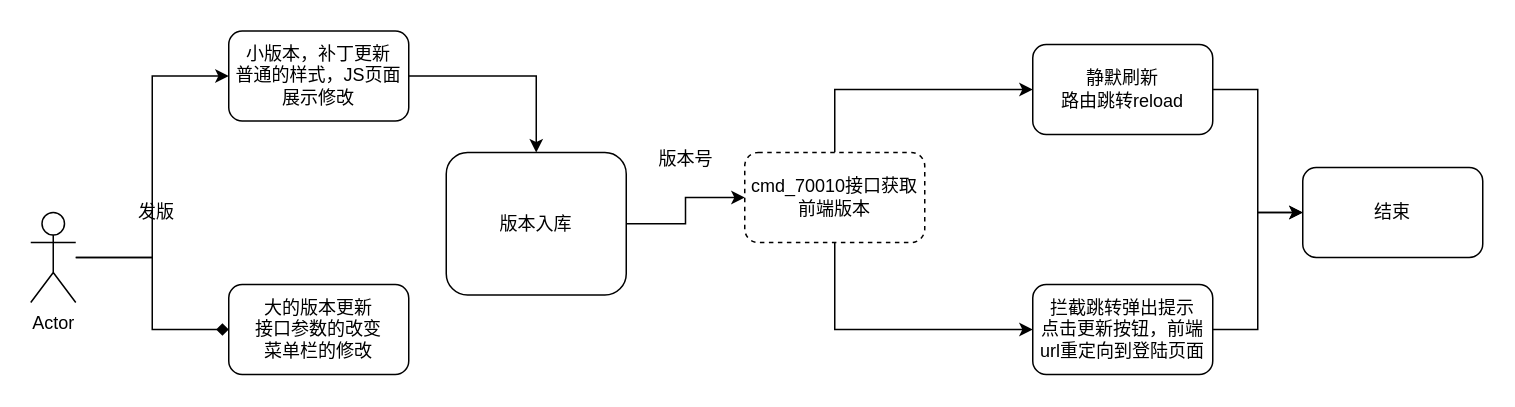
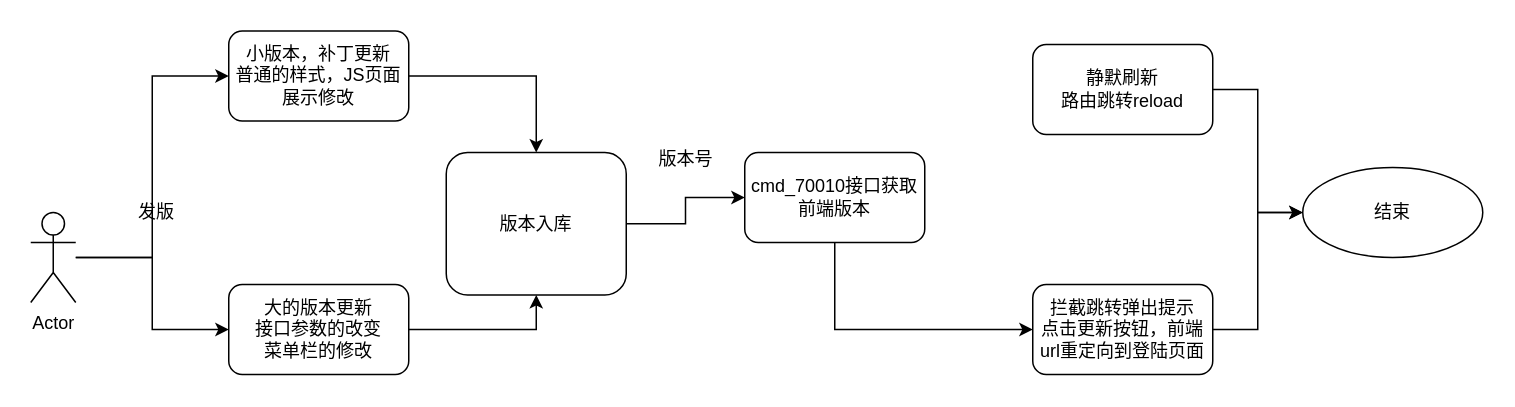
edge "cmd_70010接口获取前端版本" -> "静默刷新 路由跳转reload": removed
node "cmd_70010接口获取前端版本": style dashed -> solid
node "结束": shape rounded rectangle -> ellipse
edge "Actor" -> "大的版本更新 接口参数的改变 菜单栏的修改": arrowhead diamond -> classic
edge "大的版本更新 接口参数的改变 菜单栏的修改" -> "版本入库": added
